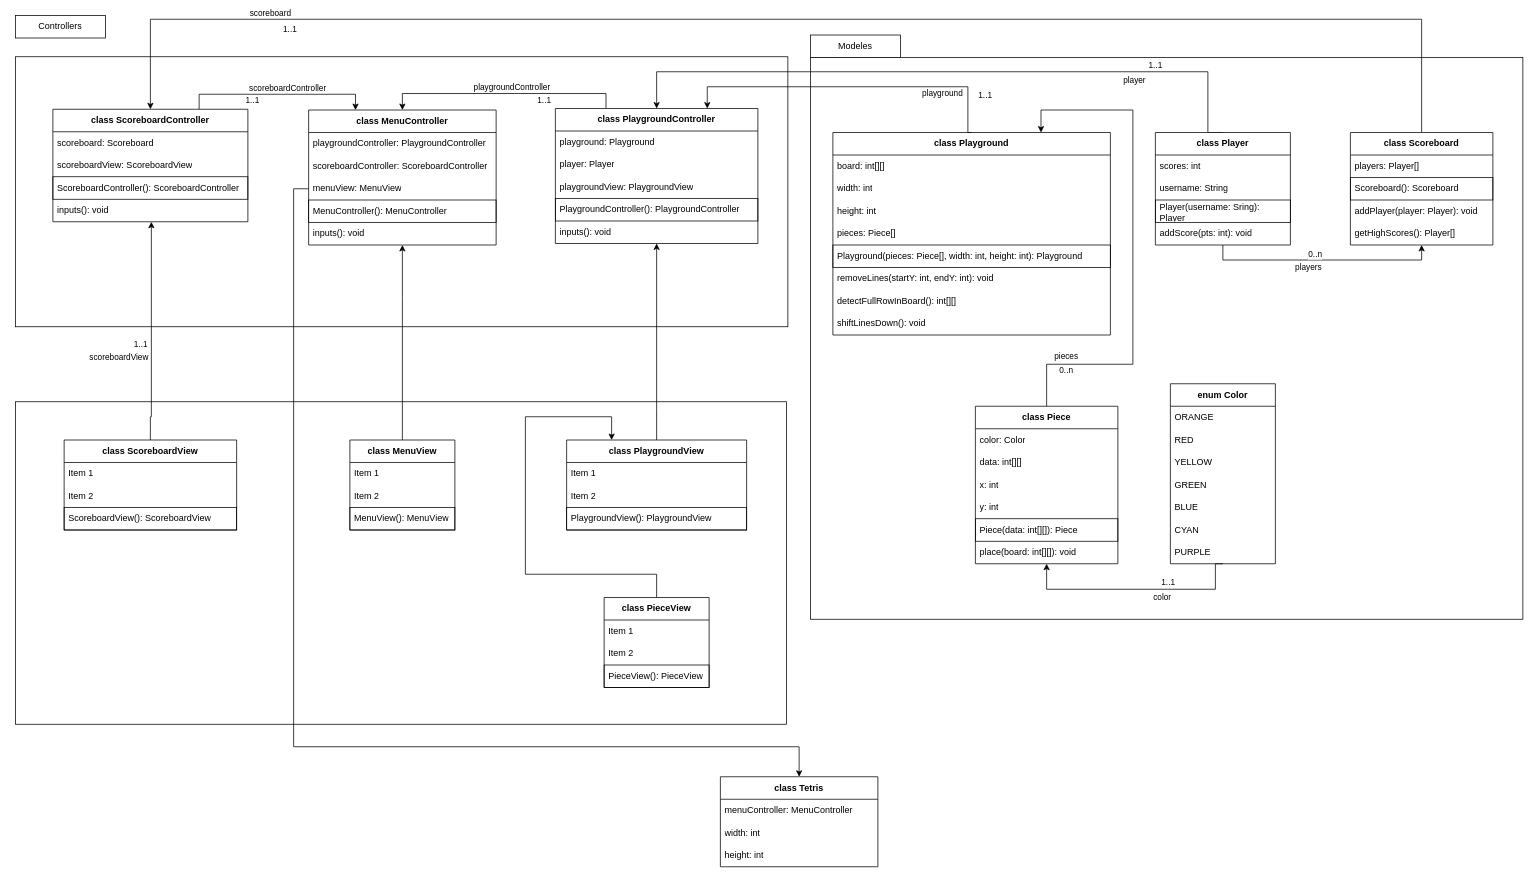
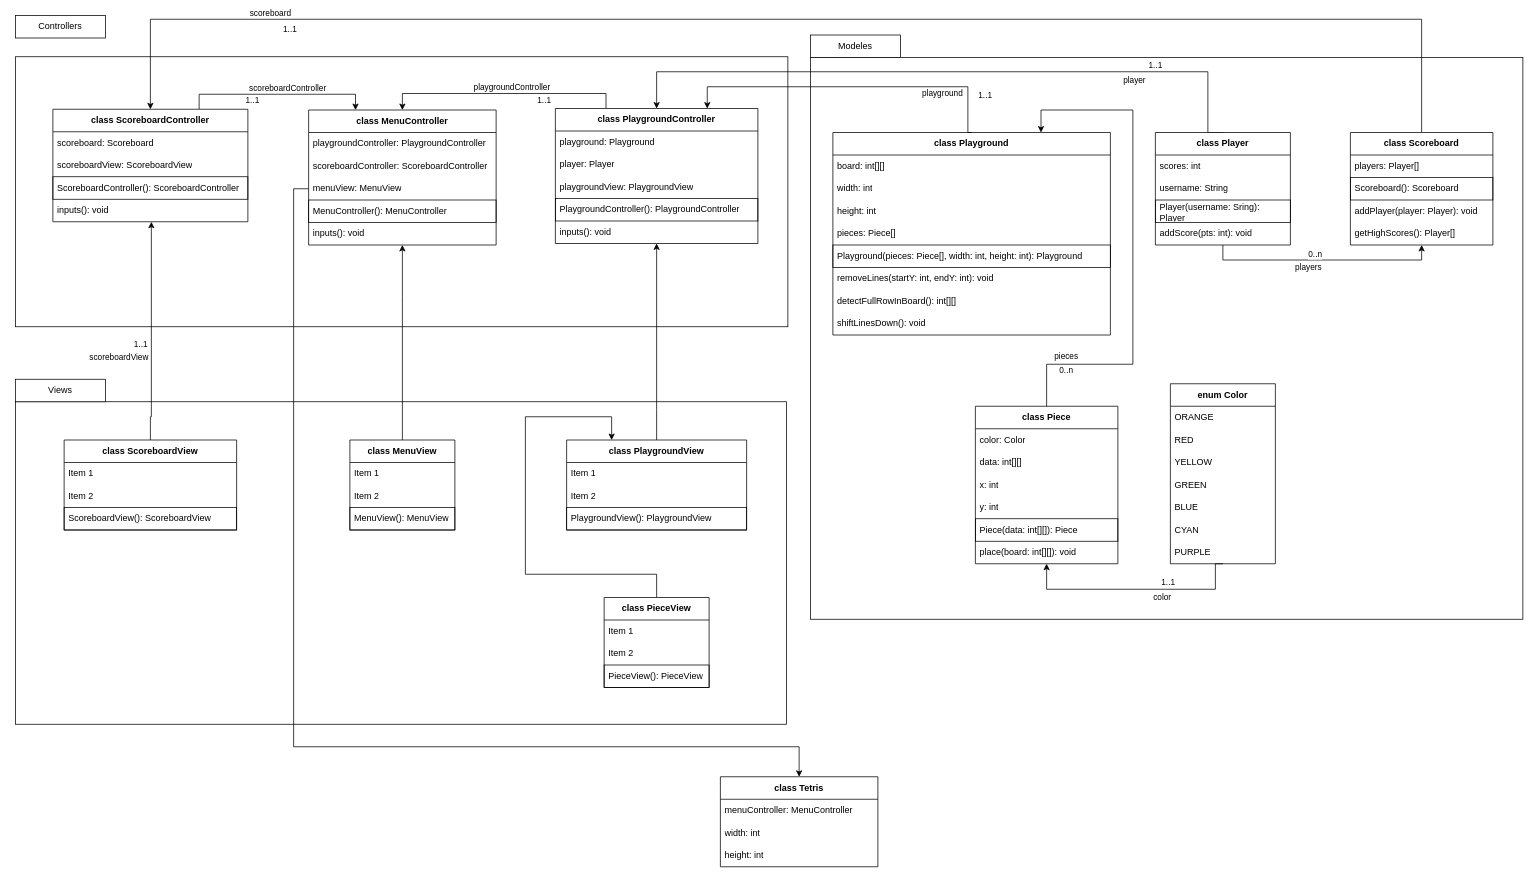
node "Views": added
